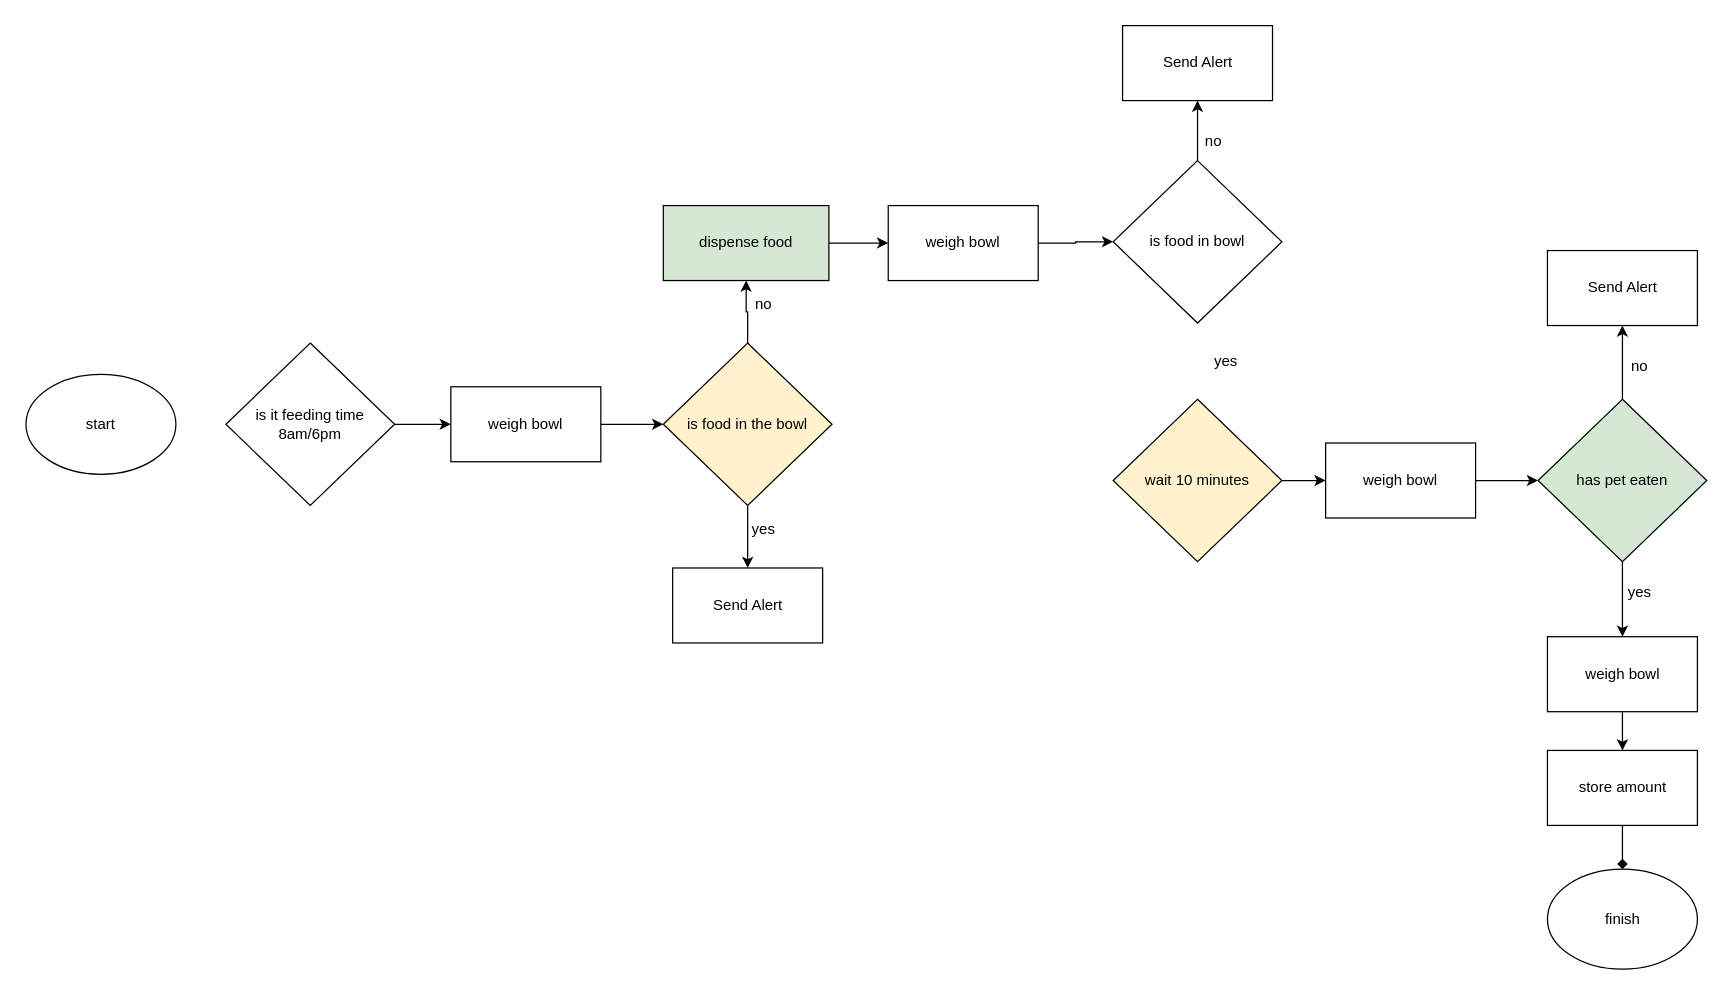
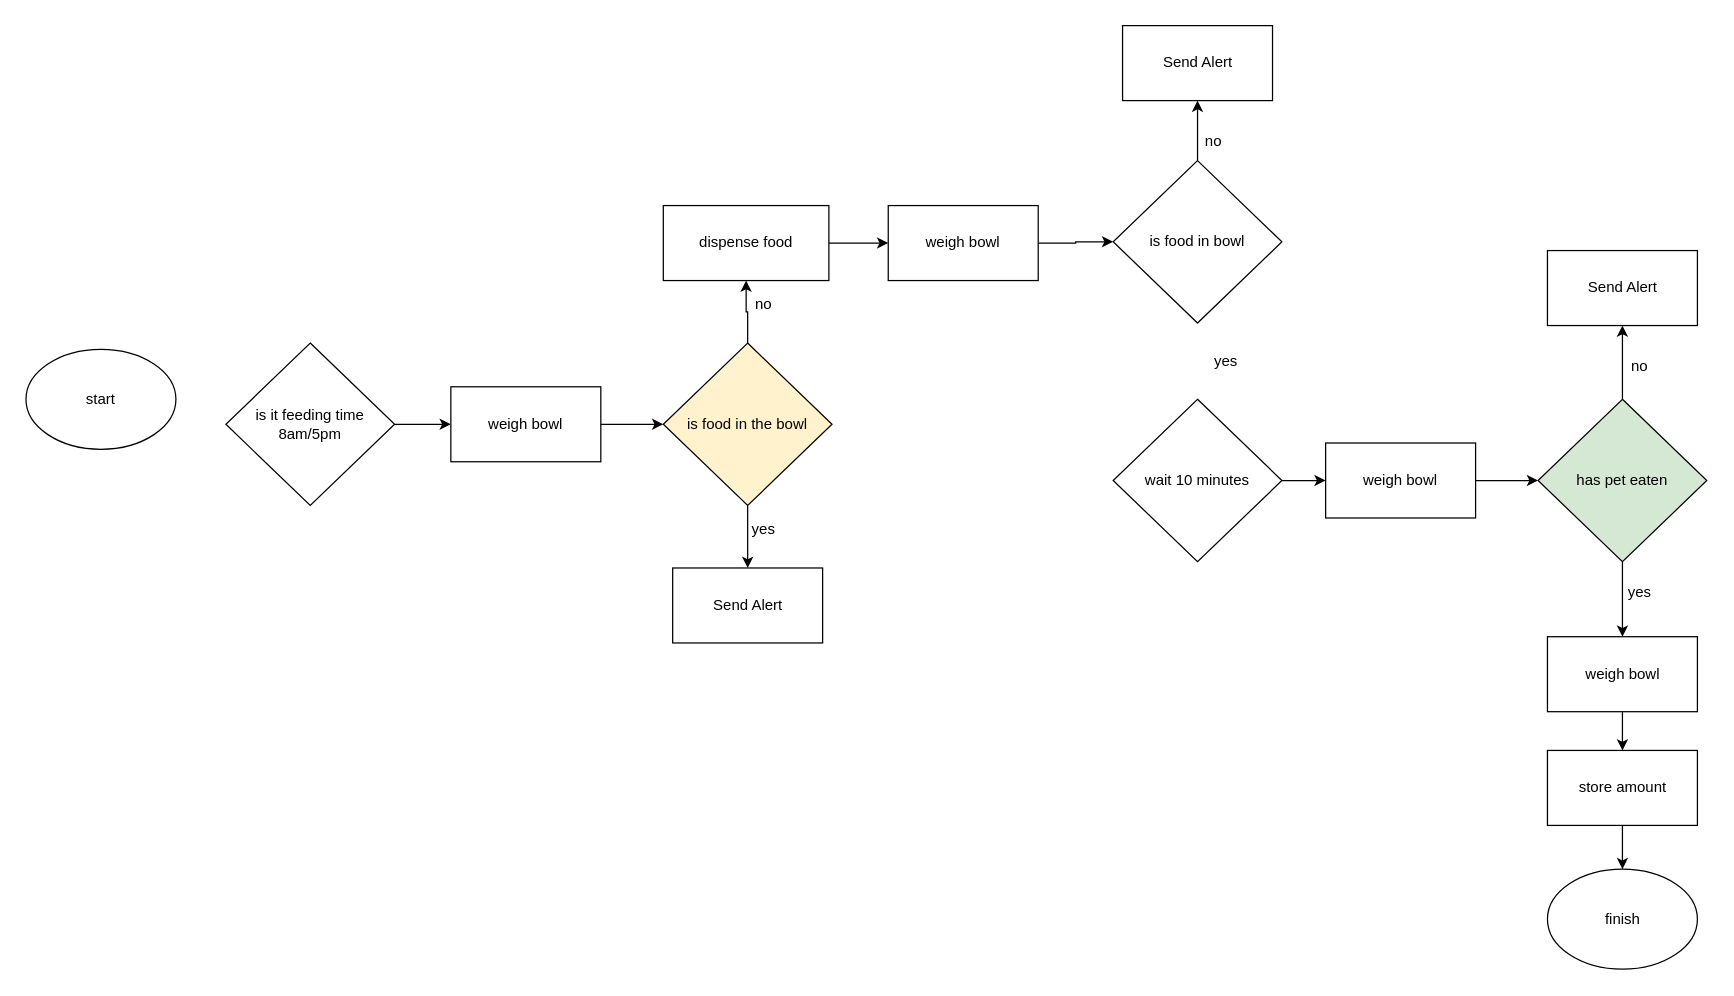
node "dispense food": fillcolor #d5e8d4 -> #ffffff
node "start": moved (101, 424) -> (101, 399)
node "is it feeding time 8am/6pm": label "is it feeding time 8am/6pm" -> "is it feeding time 8am/5pm"
node "wait 10 minutes": fillcolor #fff2cc -> #ffffff
edge "store amount" -> "finish": arrowhead diamond -> classic
